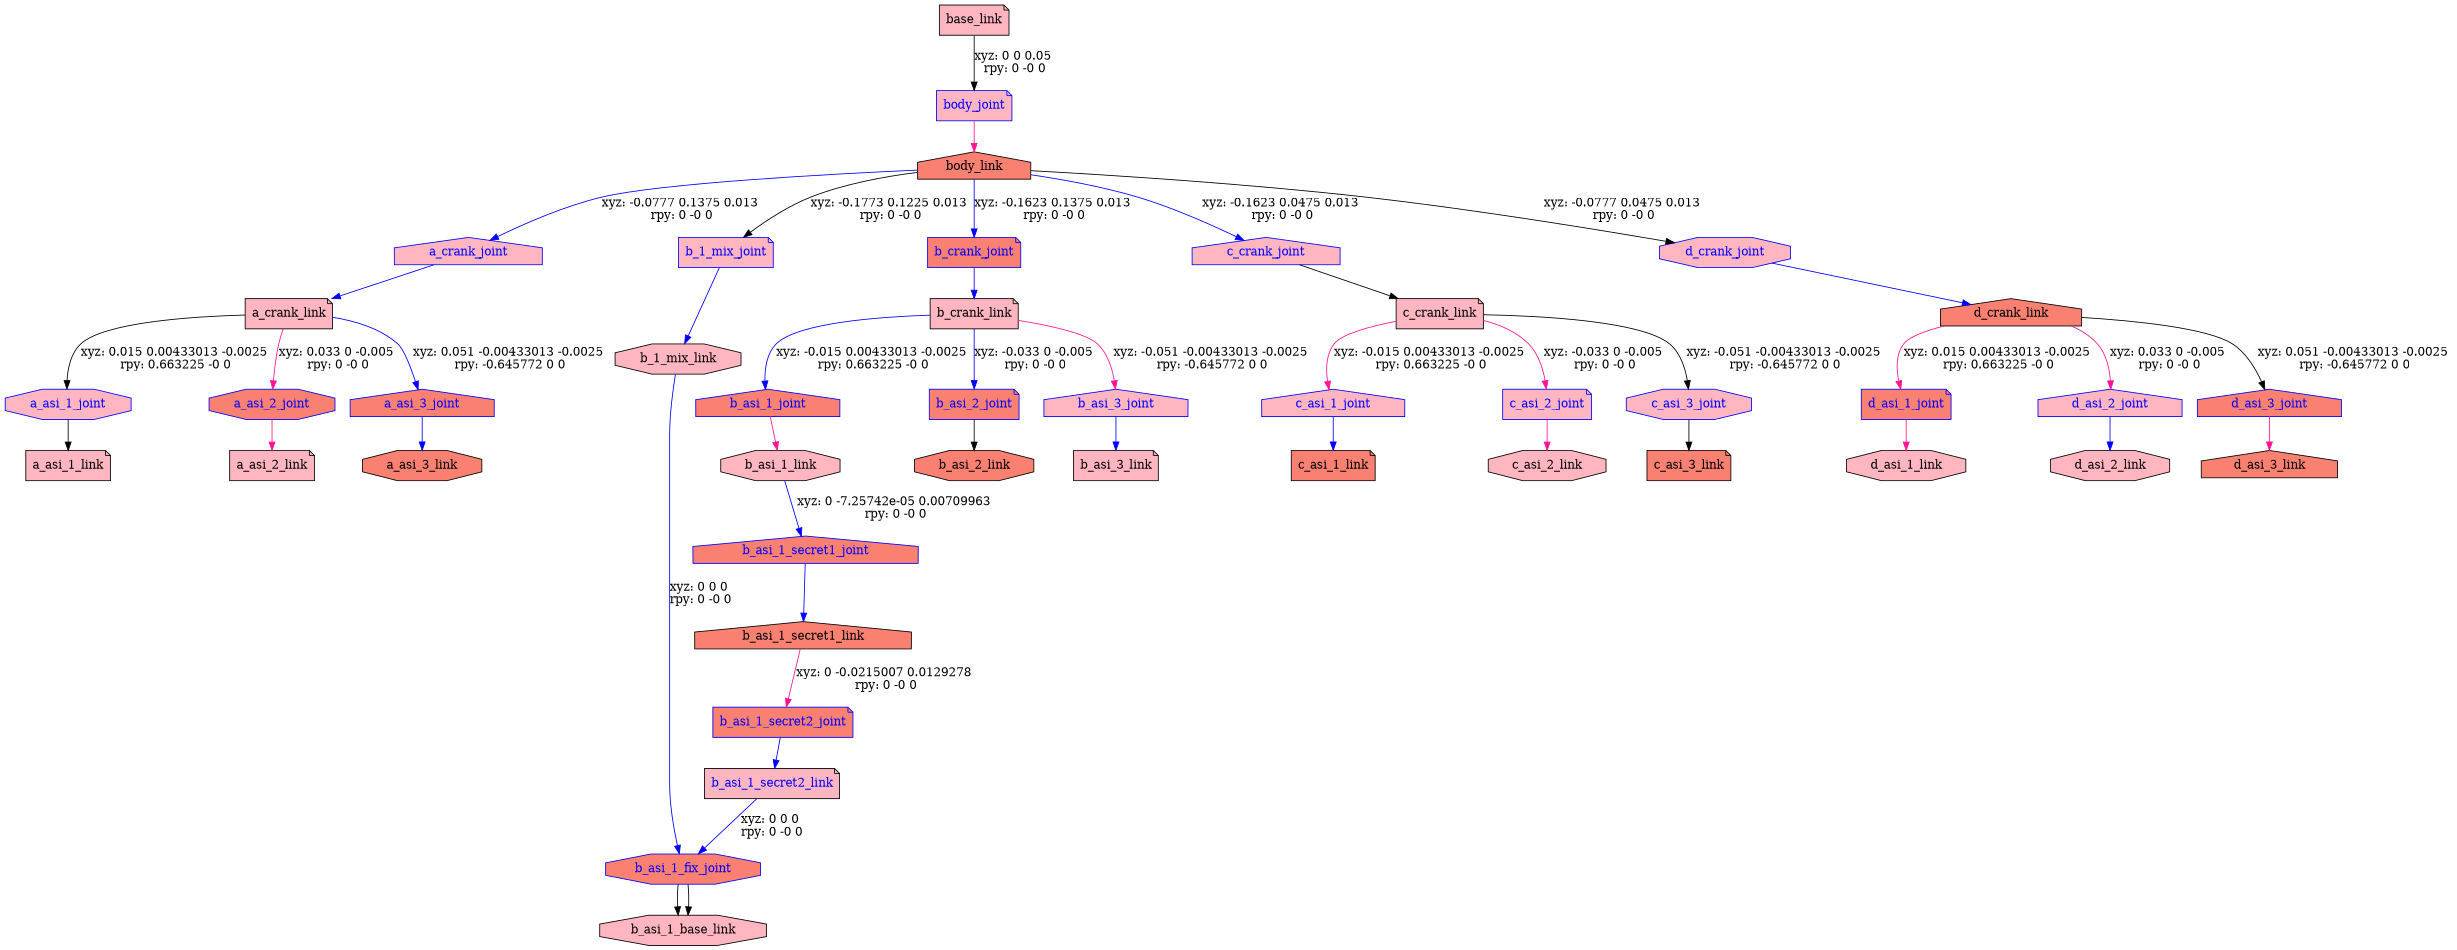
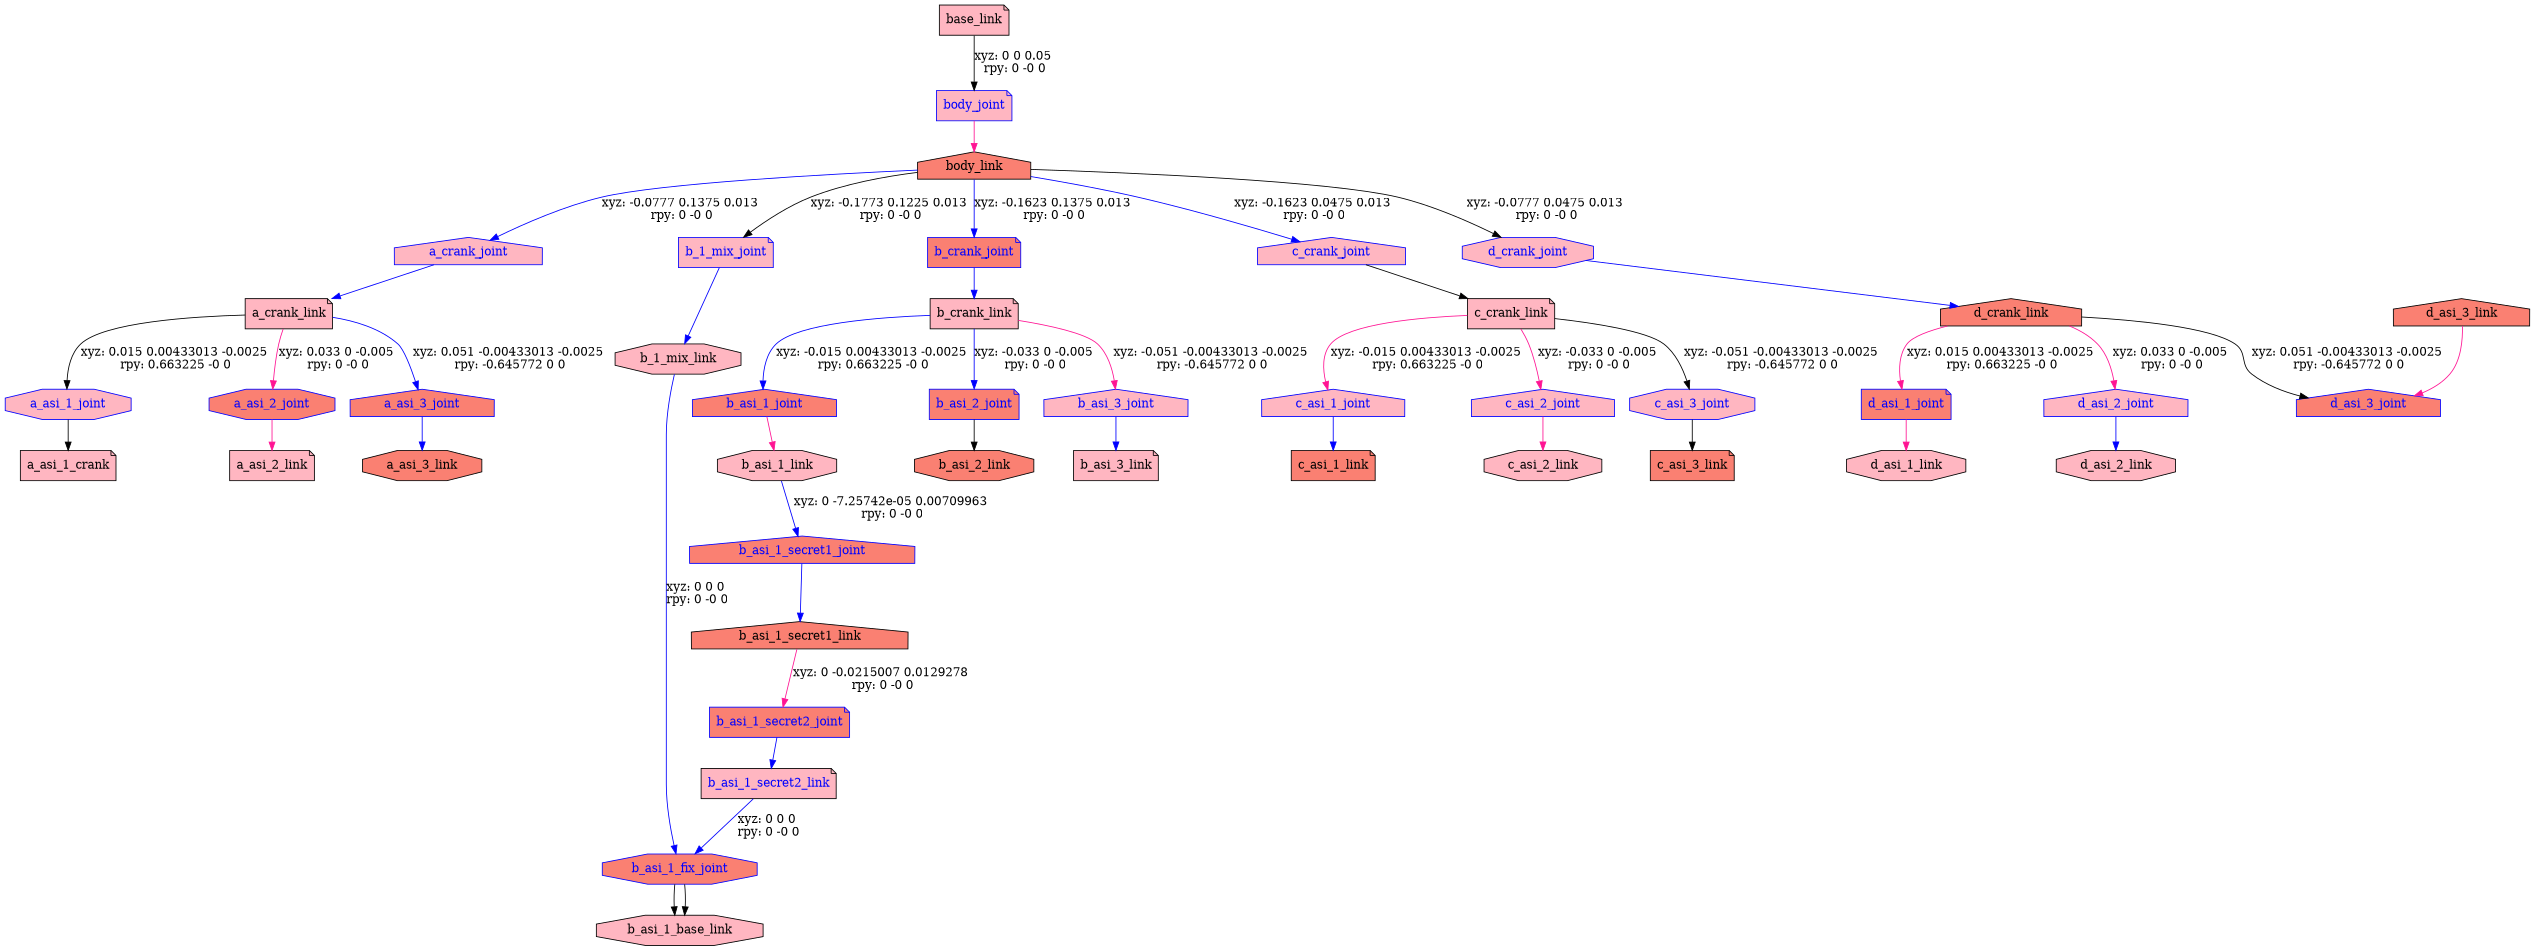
node "c_asi_2_joint": shape note -> house
edge "d_asi_3_joint" -> "d_asi_3_link": reversed
node "a_asi_1_link": label "a_asi_1_link" -> "a_asi_1_crank"
